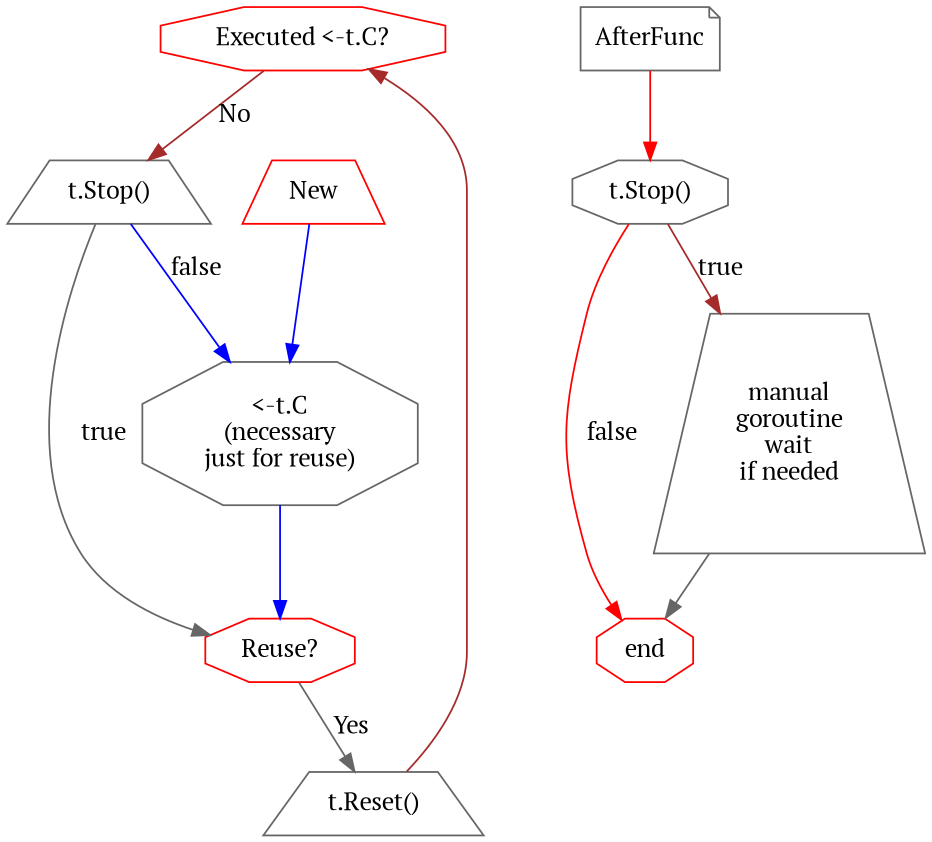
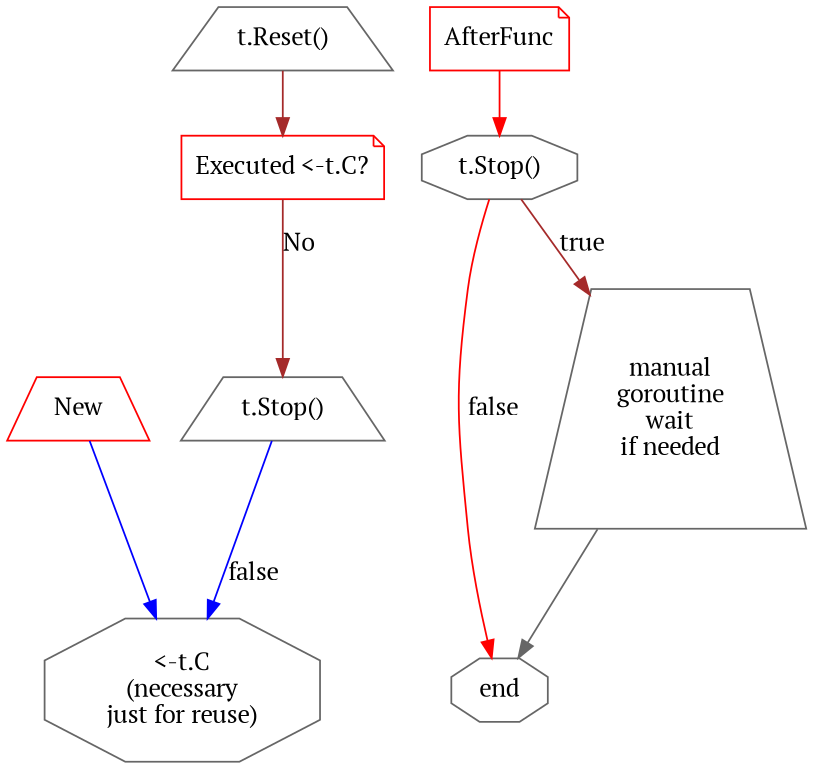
node "Executed <-t.C?": shape octagon -> note
node "AfterFunc": color gray40 -> red
node "Reuse?": removed
node "end": color red -> gray40
